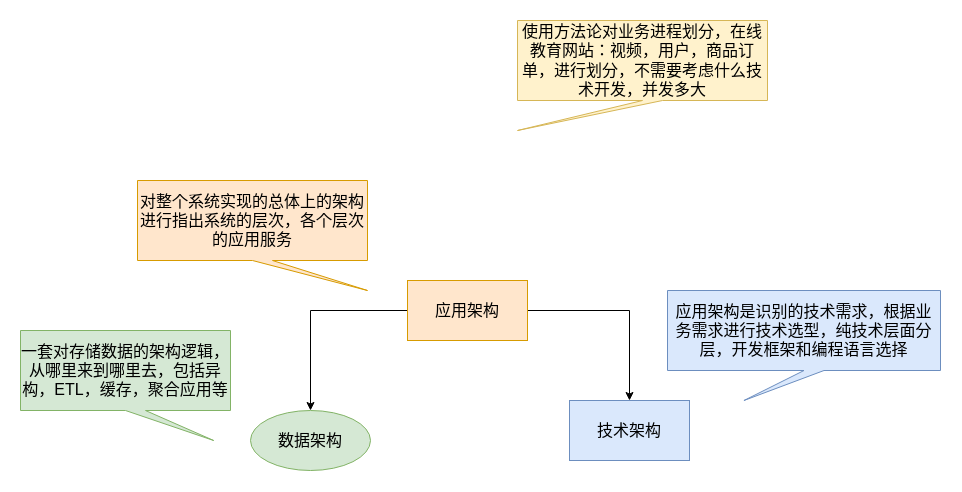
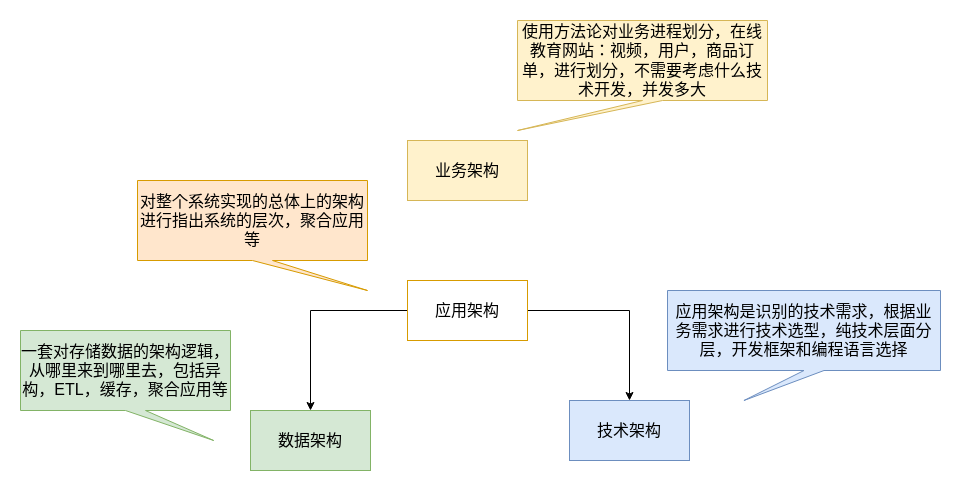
node "业务架构": added
node "对整个系统实现的总体上的架构进行指出系统的层次，各个层次的应用服务": label "对整个系统实现的总体上的架构进行指出系统的层次，各个层次的应用服务" -> "对整个系统实现的总体上的架构进行指出系统的层次，聚合应用等"
node "应用架构": fillcolor #ffe6cc -> #ffffff
node "数据架构": shape ellipse -> rectangle
